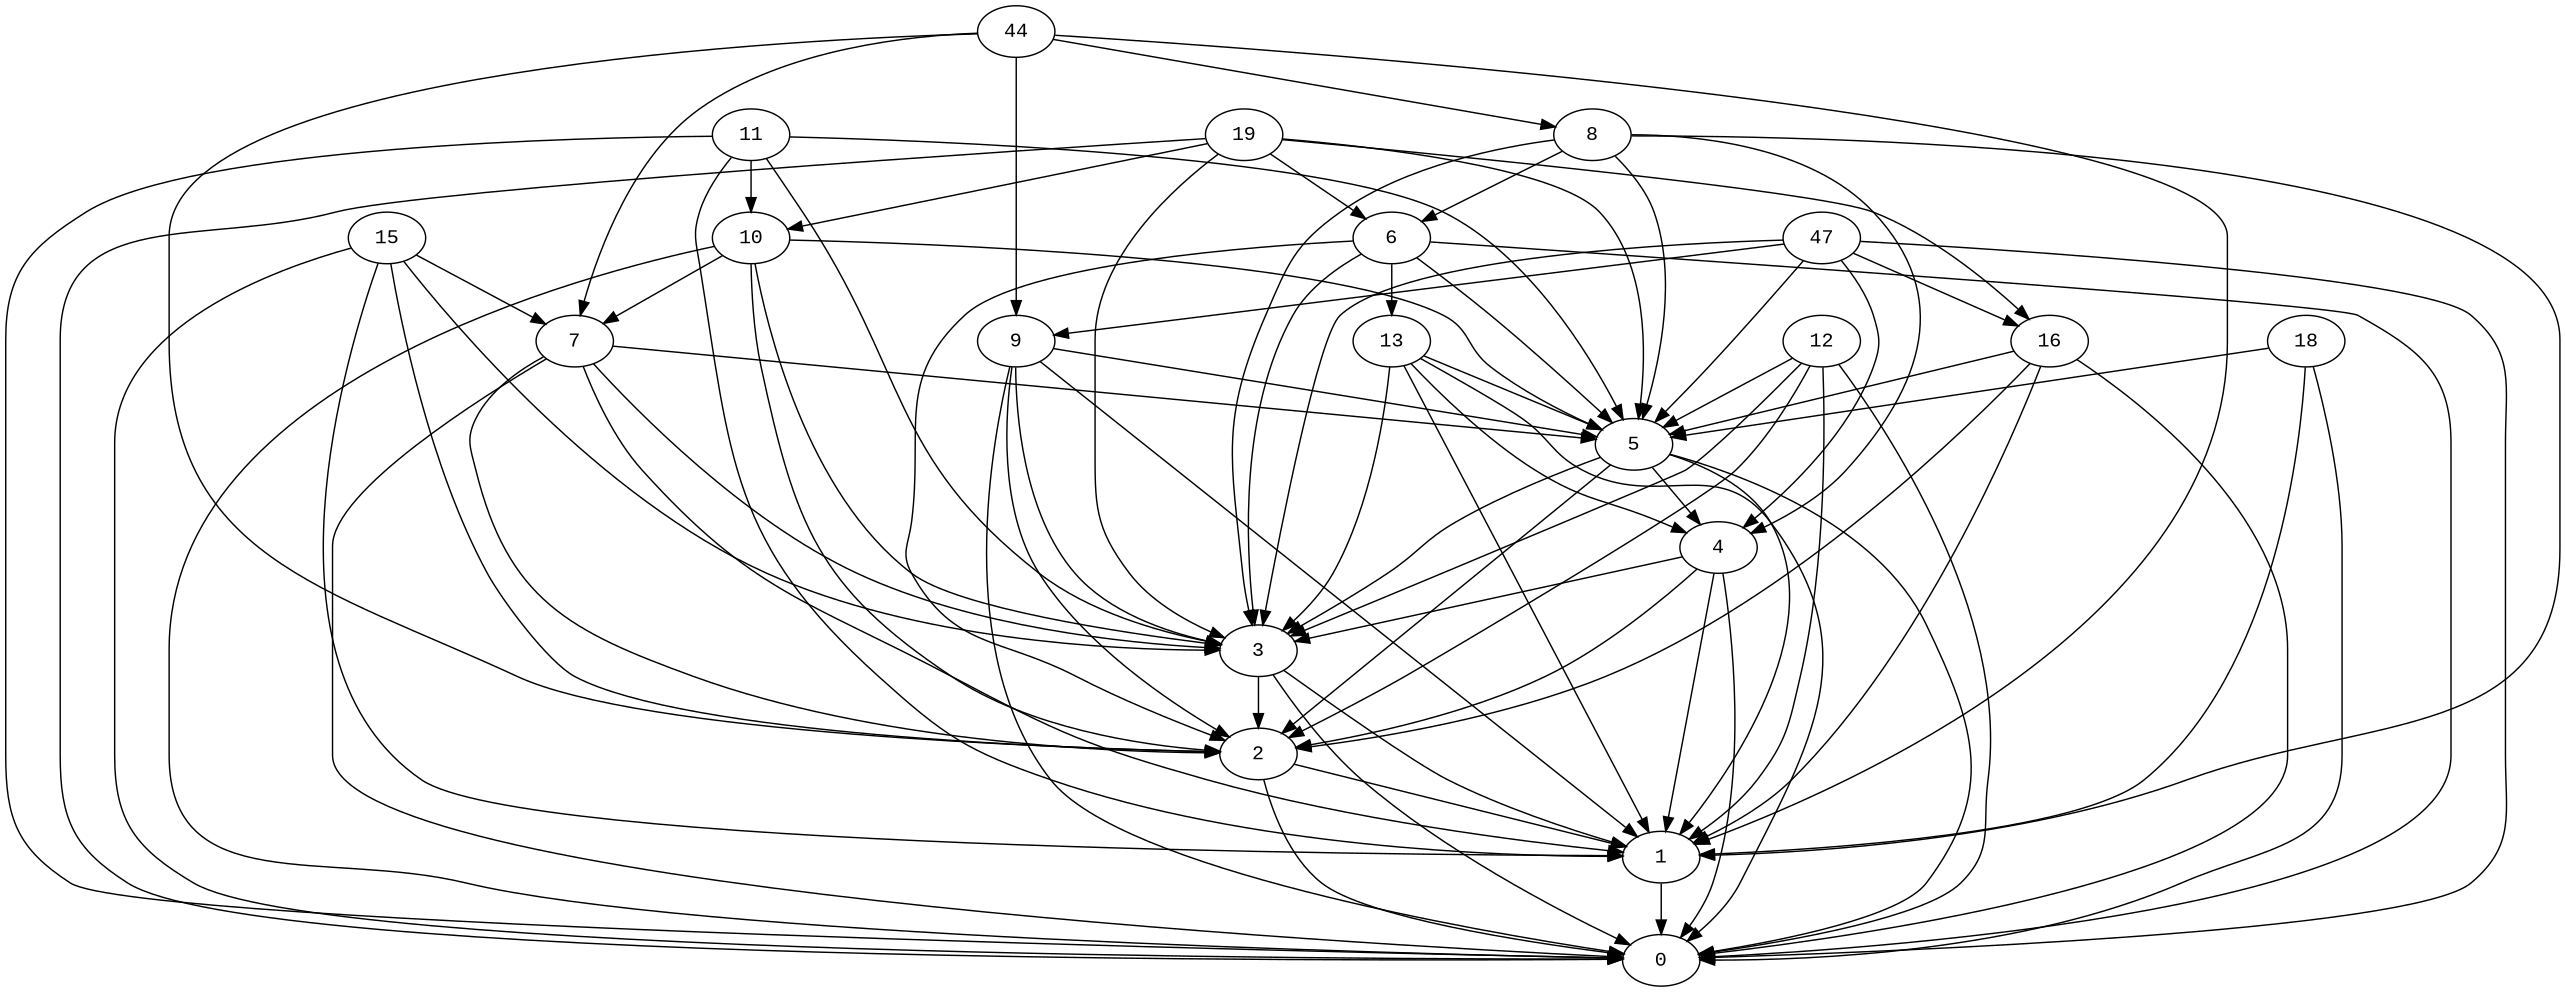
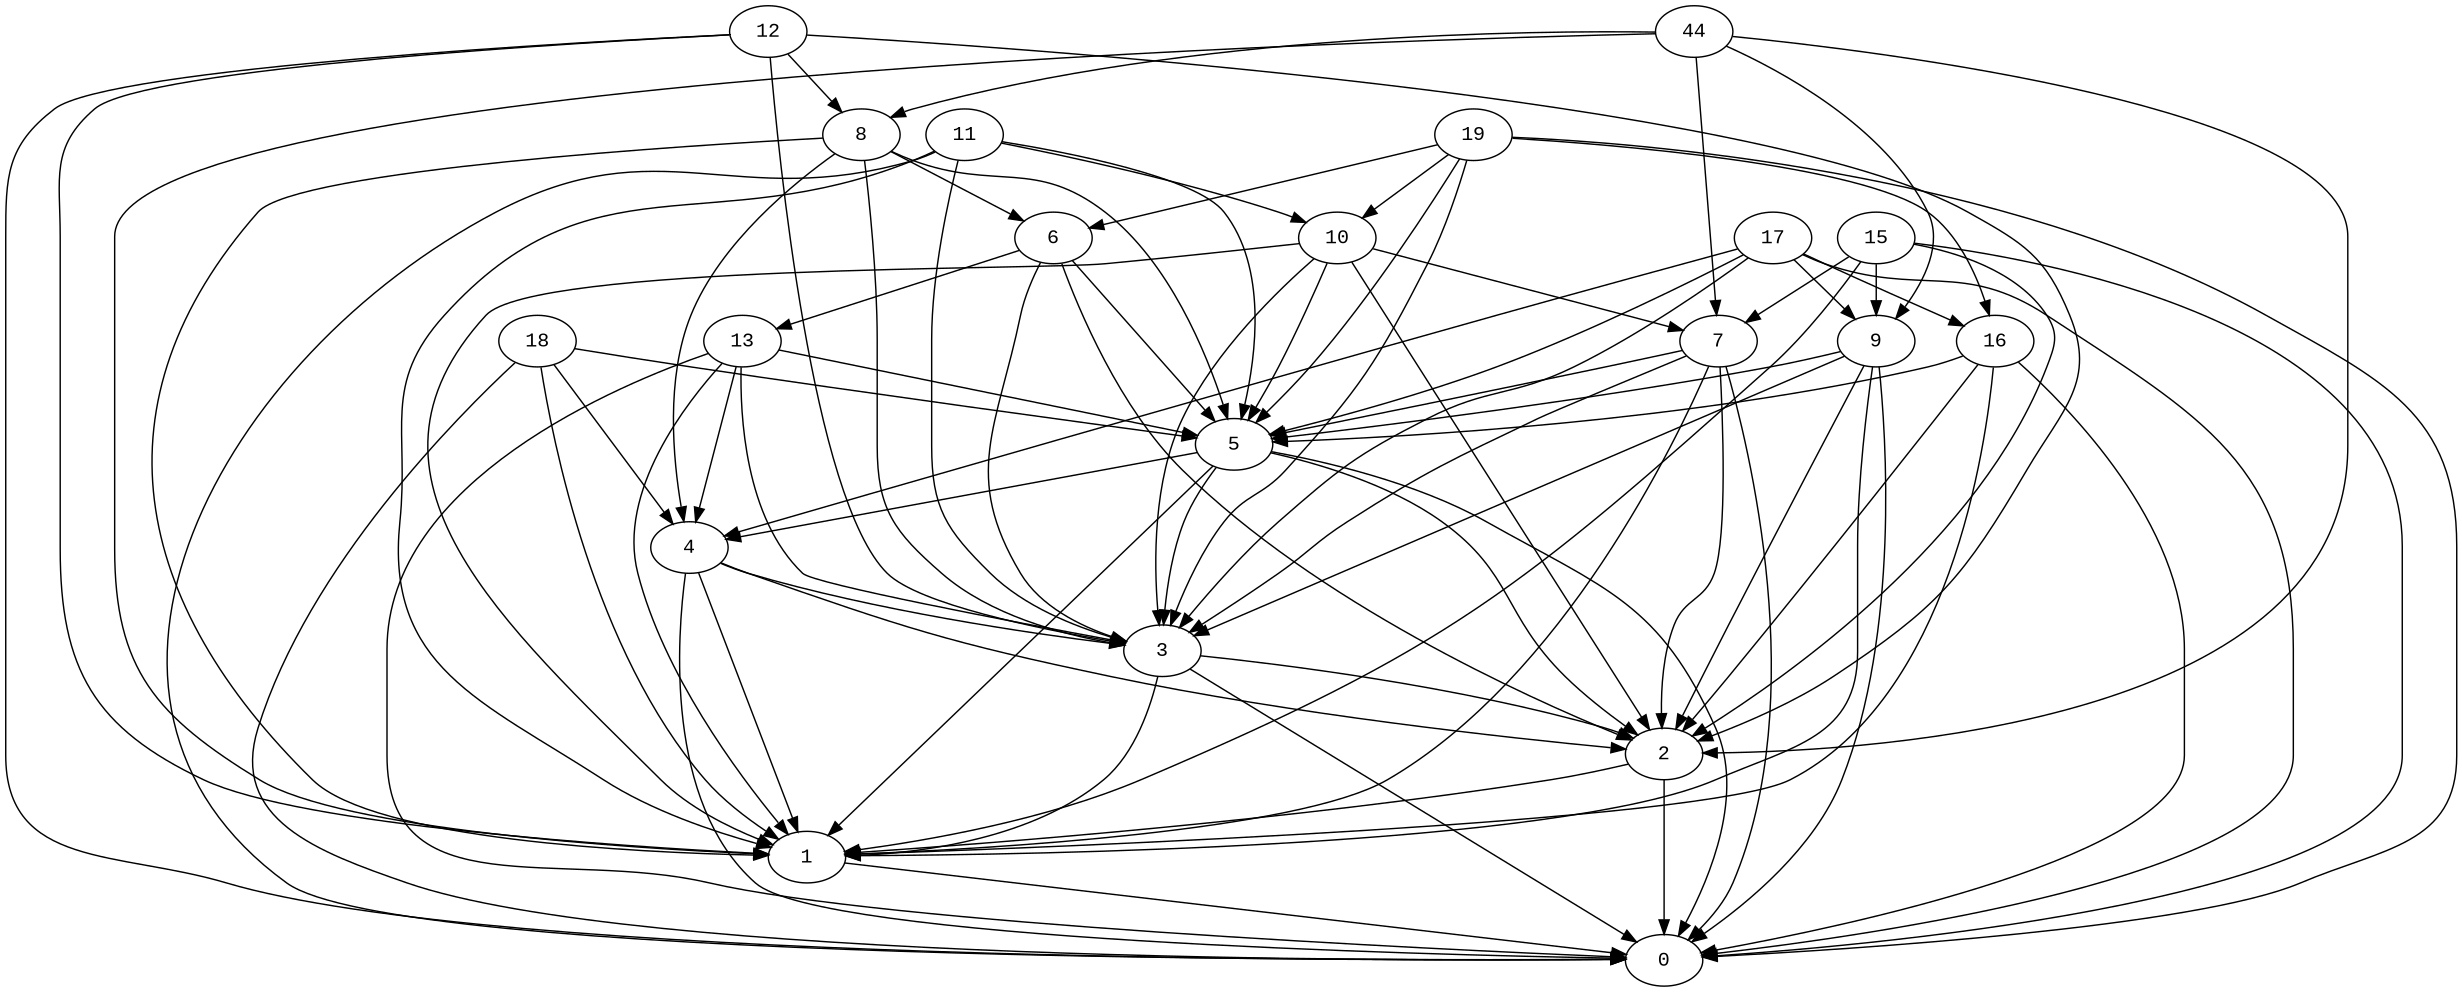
node "47": label "47" -> "17"
edge "12" -> "5": now "12" -> "8"
edge "18" -> "4": added
edge "6" -> "0": removed
edge "15" -> "3": now "15" -> "9"
edge "10" -> "0": now "10" -> "1"
